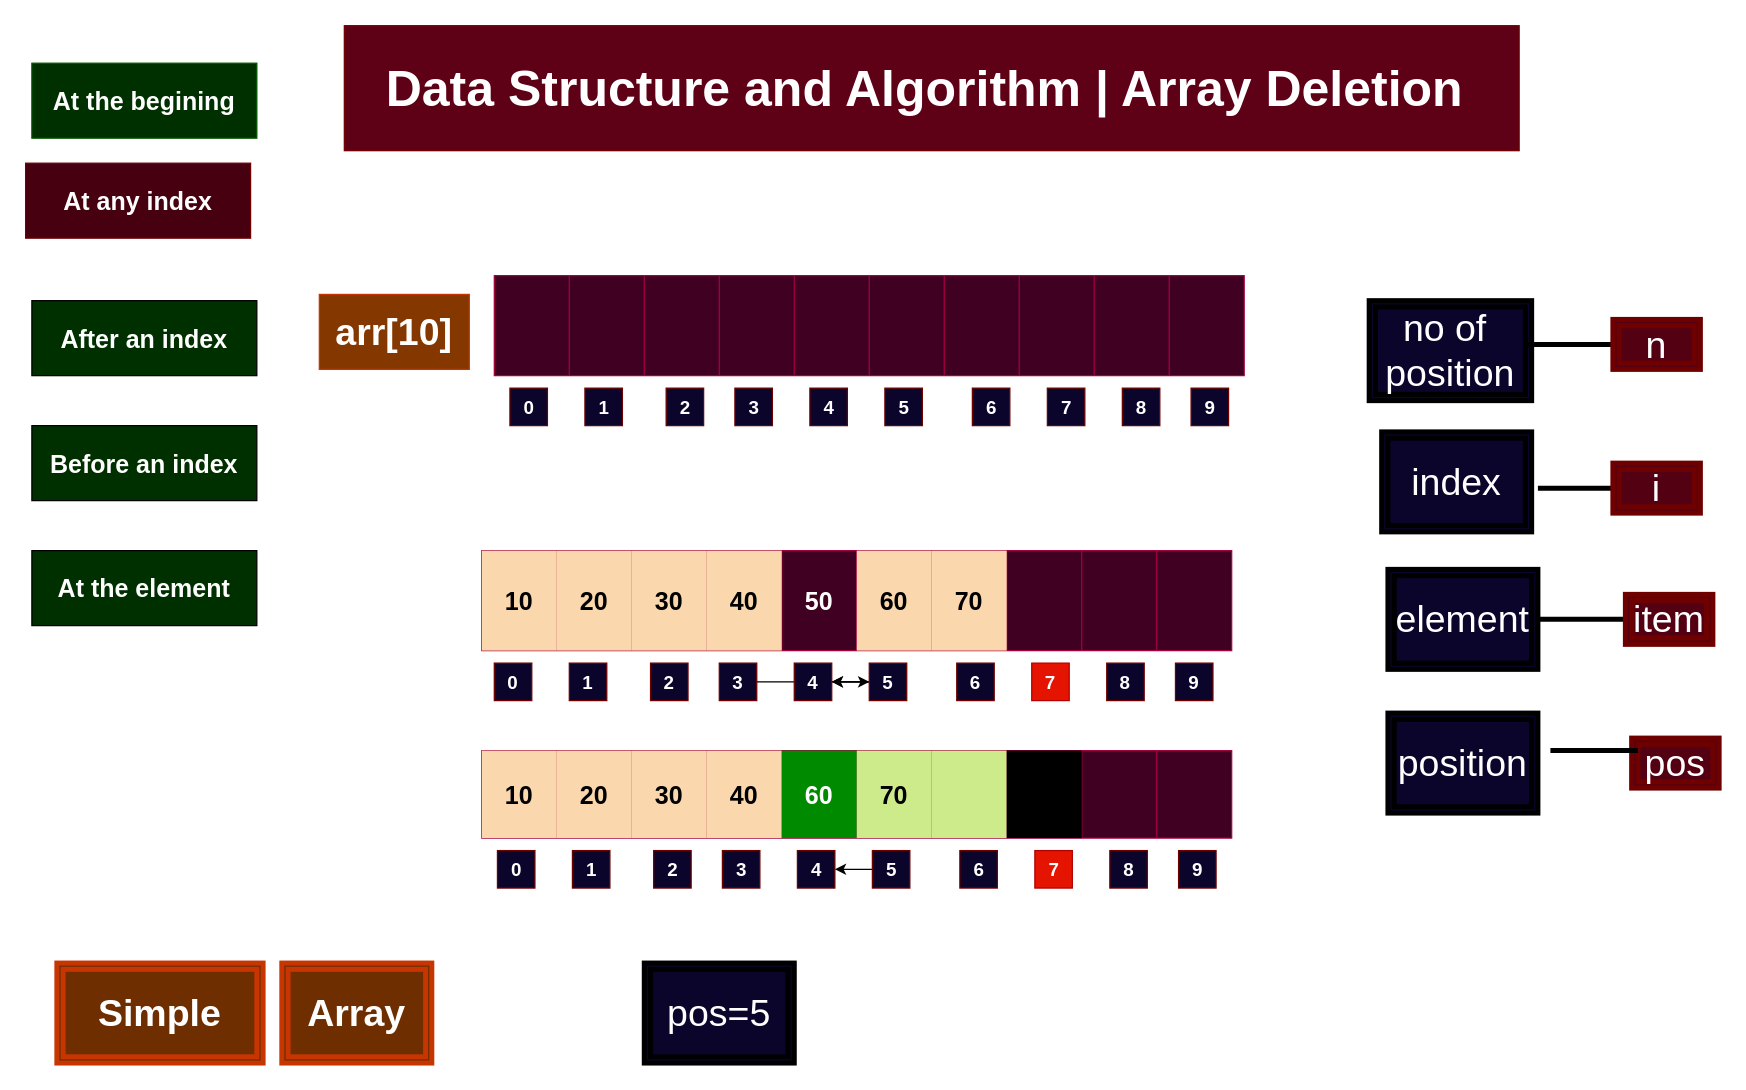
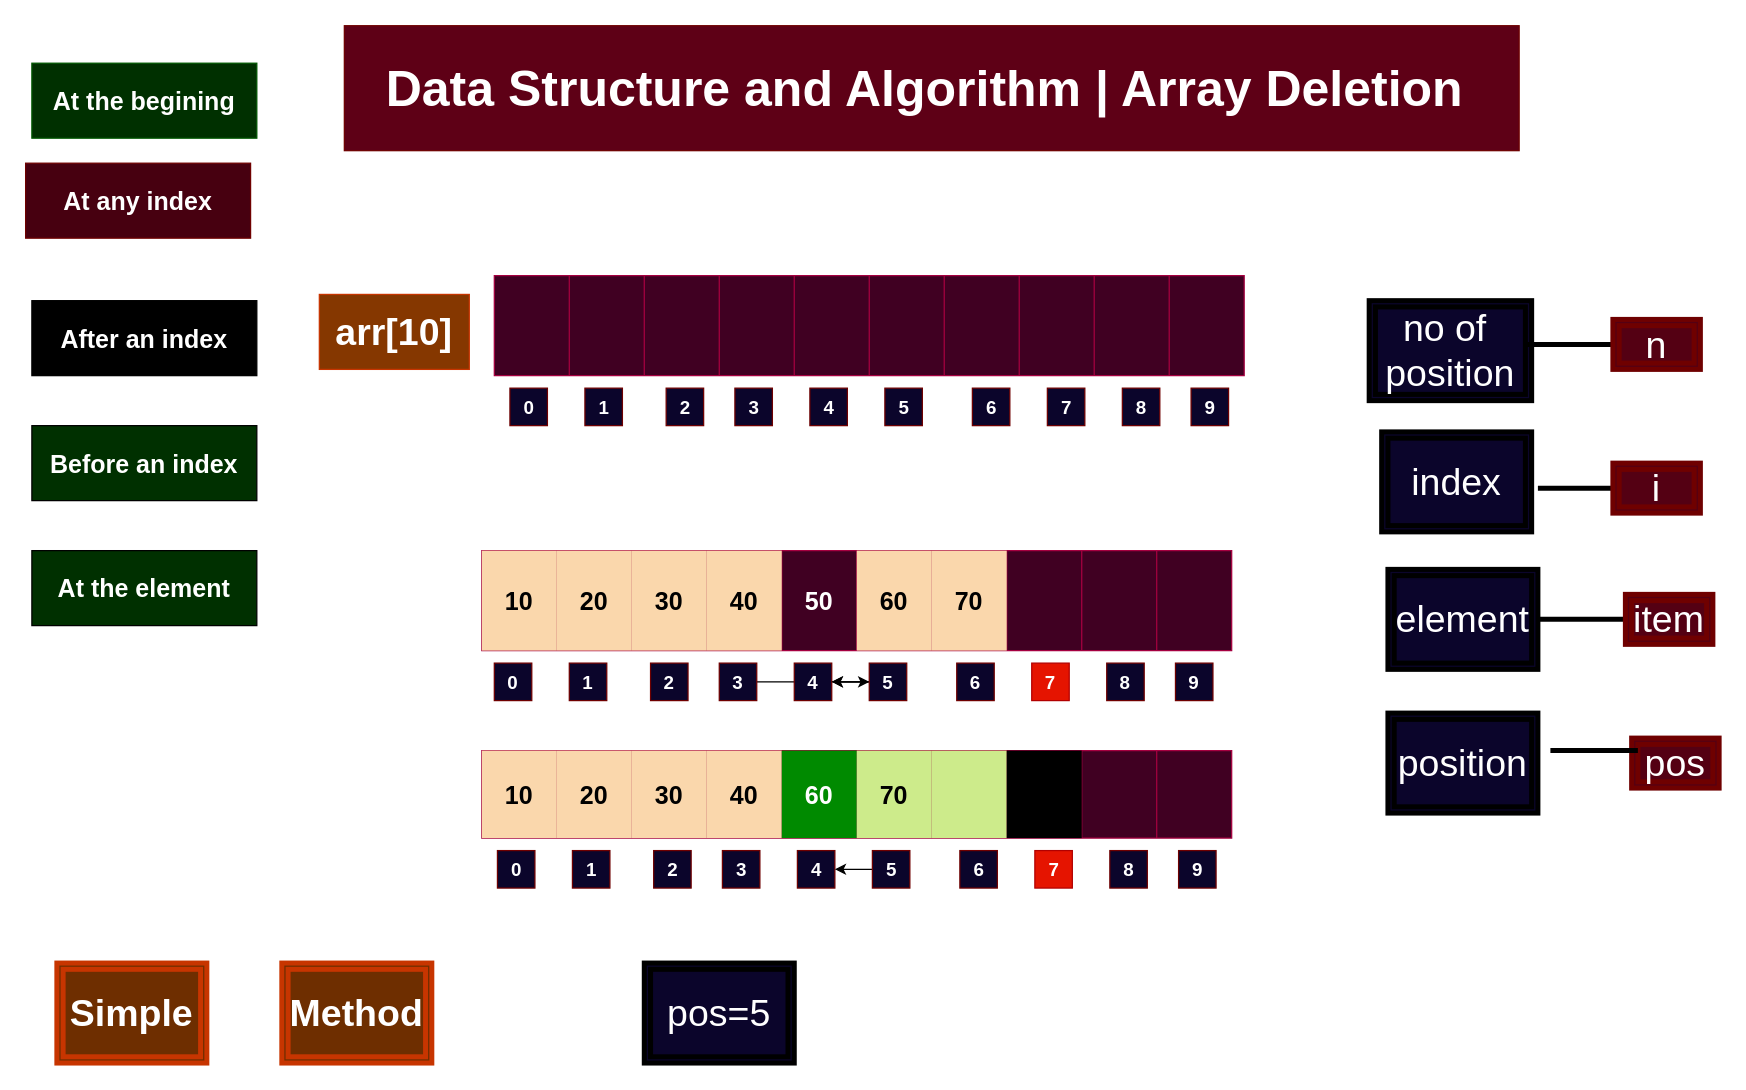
node "After an index": fillcolor #003000 -> #000000
node "Simple": size 206x100 -> 150x100
node "Array": label "Array" -> "Method"
